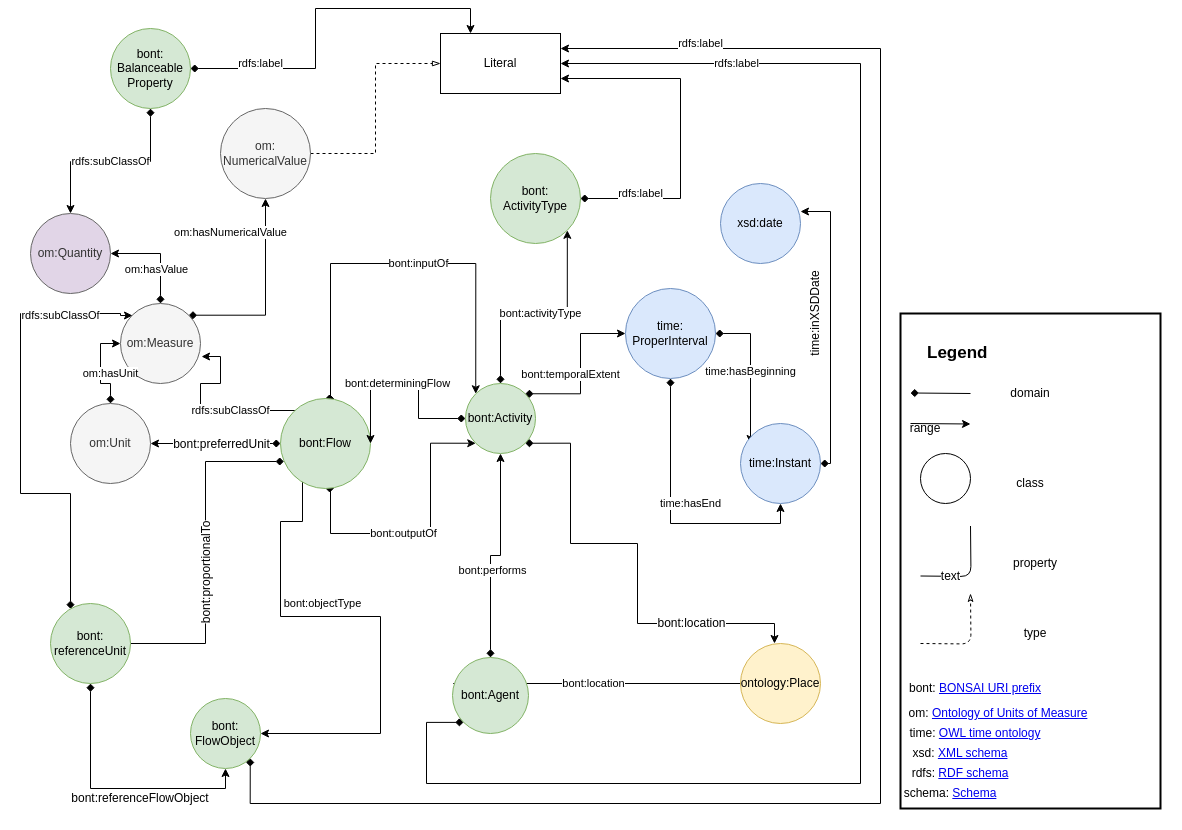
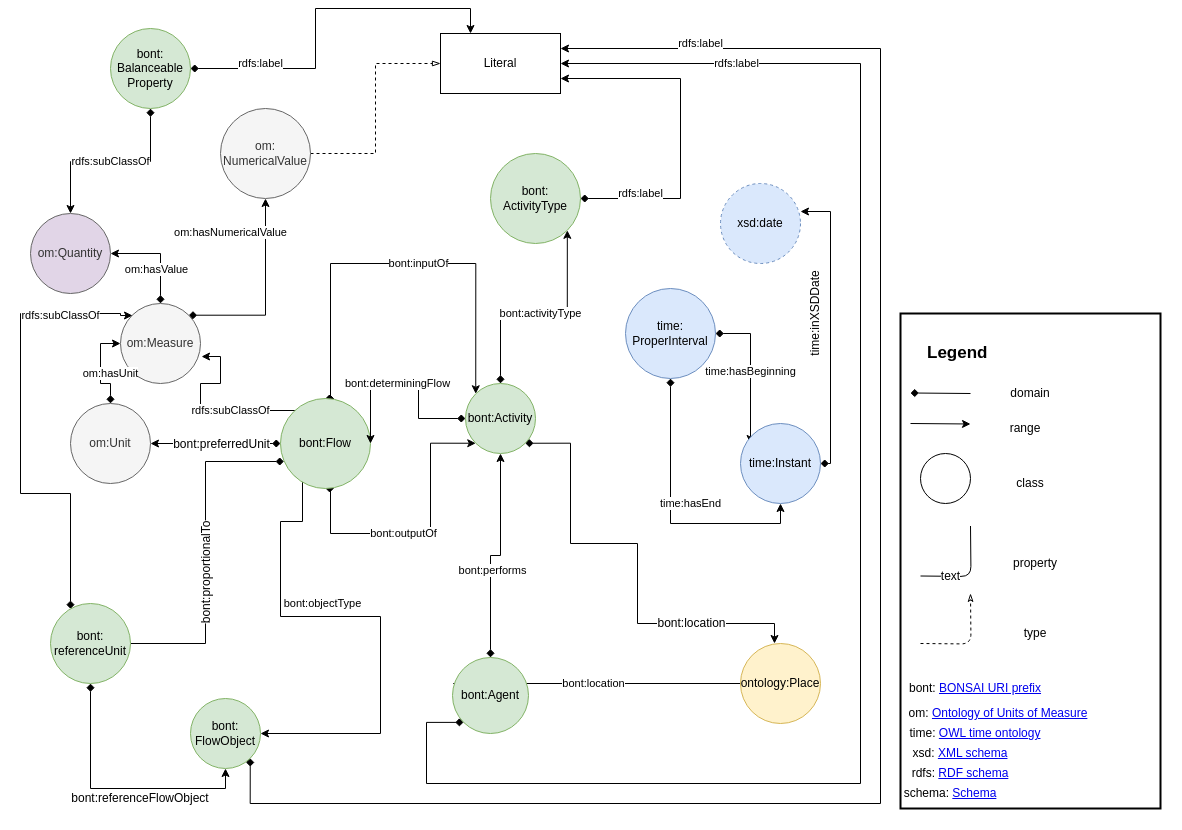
node "xsd:date": style solid -> dashed
edge "time: ProperInterval" -- "bont:Activity": removed, label "bont:temporalExtent"
node "range": moved (926, 429) -> (1026, 429)
